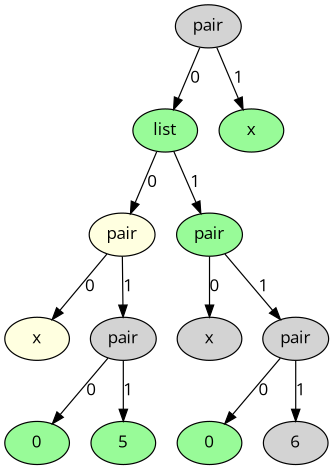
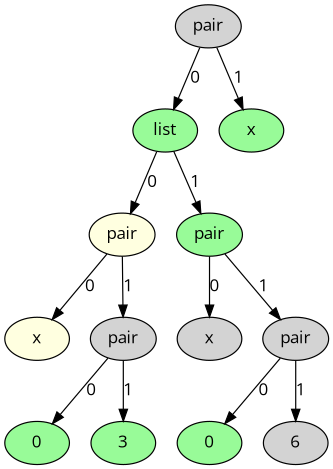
node "5": label "5" -> "3"
